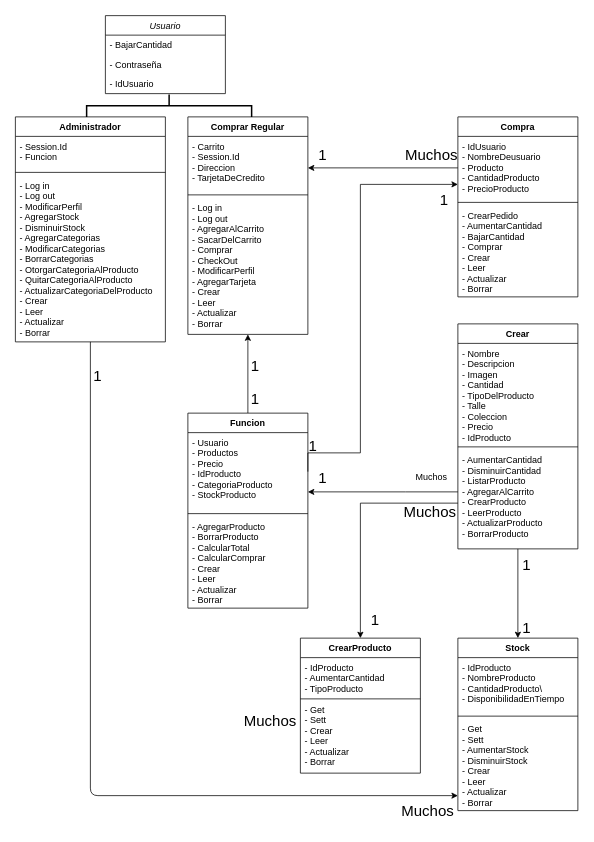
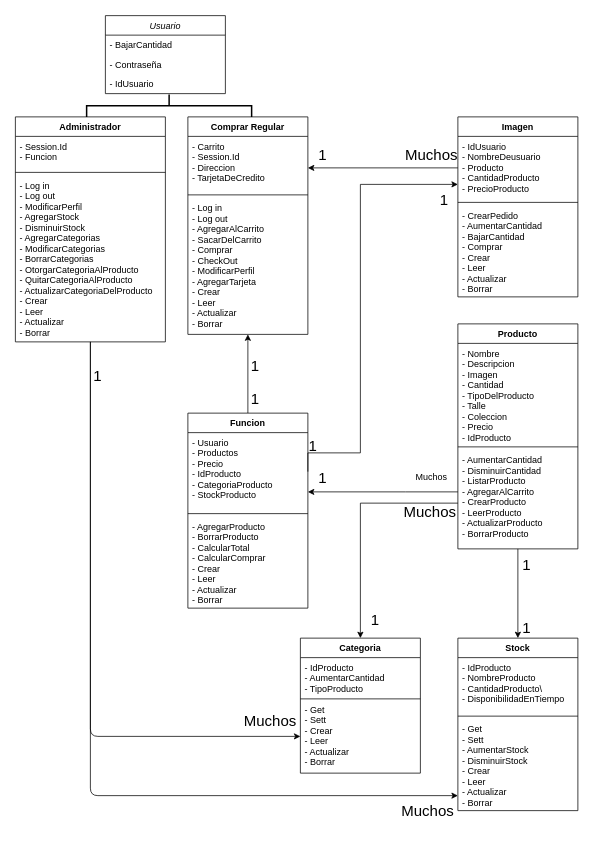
node "Compra": label "Compra" -> "Imagen"
node "Crear": label "Crear" -> "Producto"
node "CrearProducto": label "CrearProducto" -> "Categoria"
edge "Administrador" -> "- Get - Sett - Crear - Leer - Actualizar - Borrar": added
